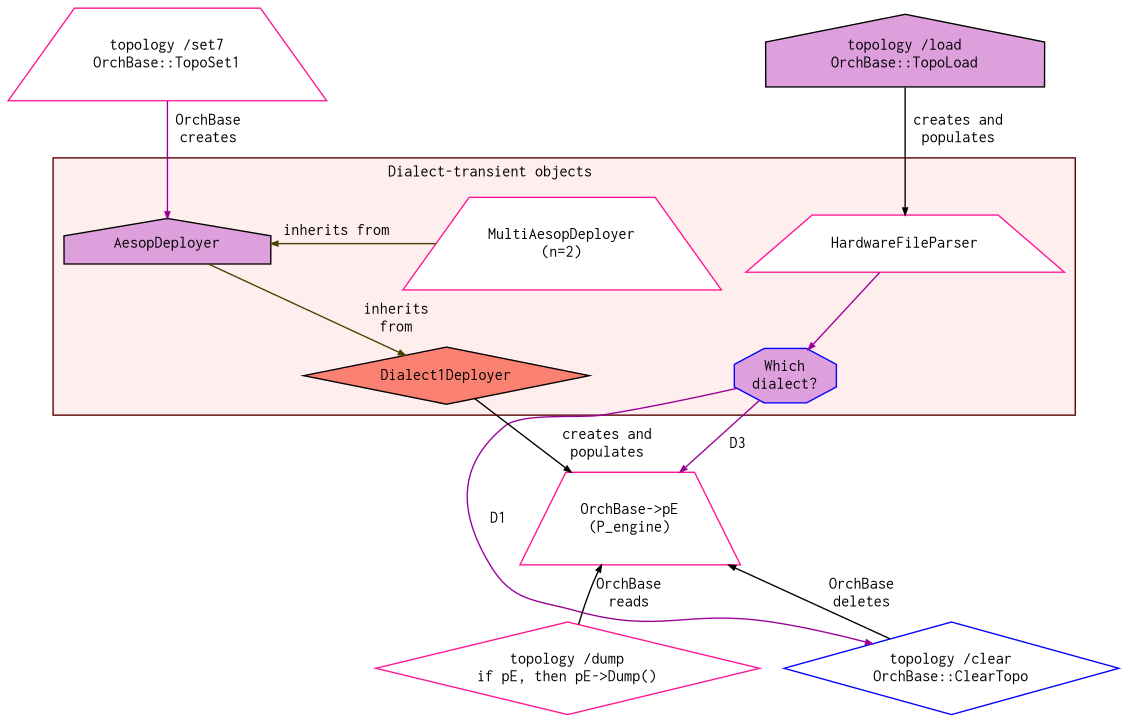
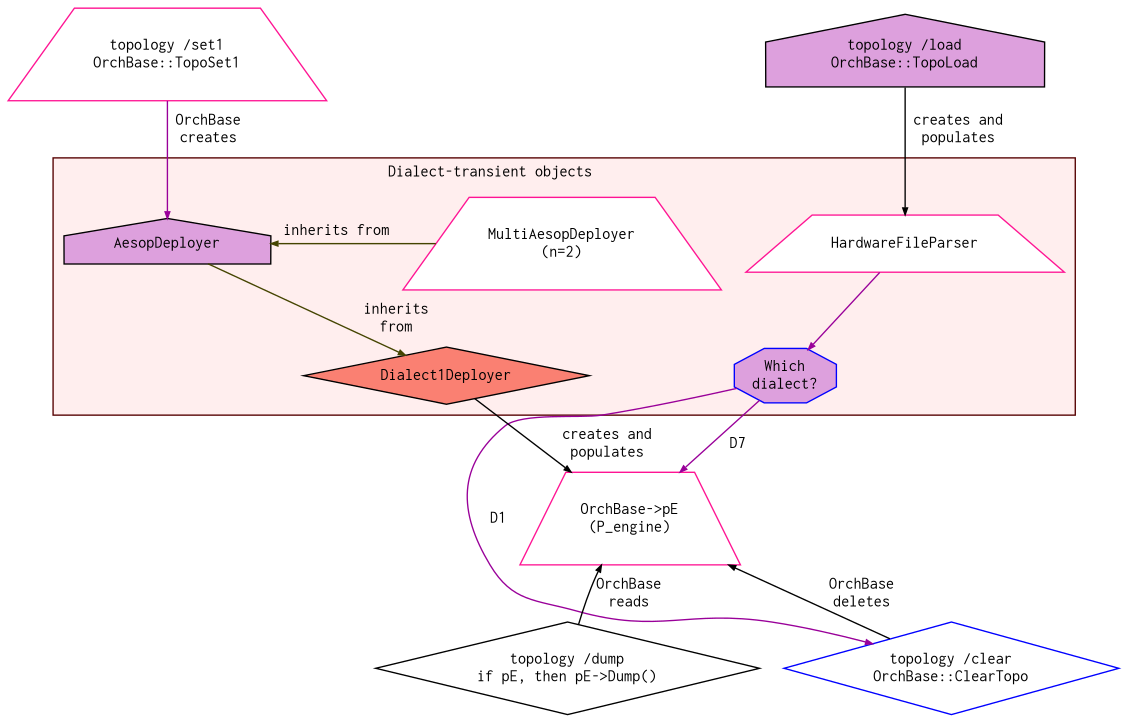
node "topology /set7 OrchBase::TopoSet1": label "topology /set7 OrchBase::TopoSet1" -> "topology /set1 OrchBase::TopoSet1"
edge "Which dialect?" -> "OrchBase->pE (P_engine)": label "D3" -> "D7"
node "topology /dump if pE, then pE->Dump()": color deeppink -> black
